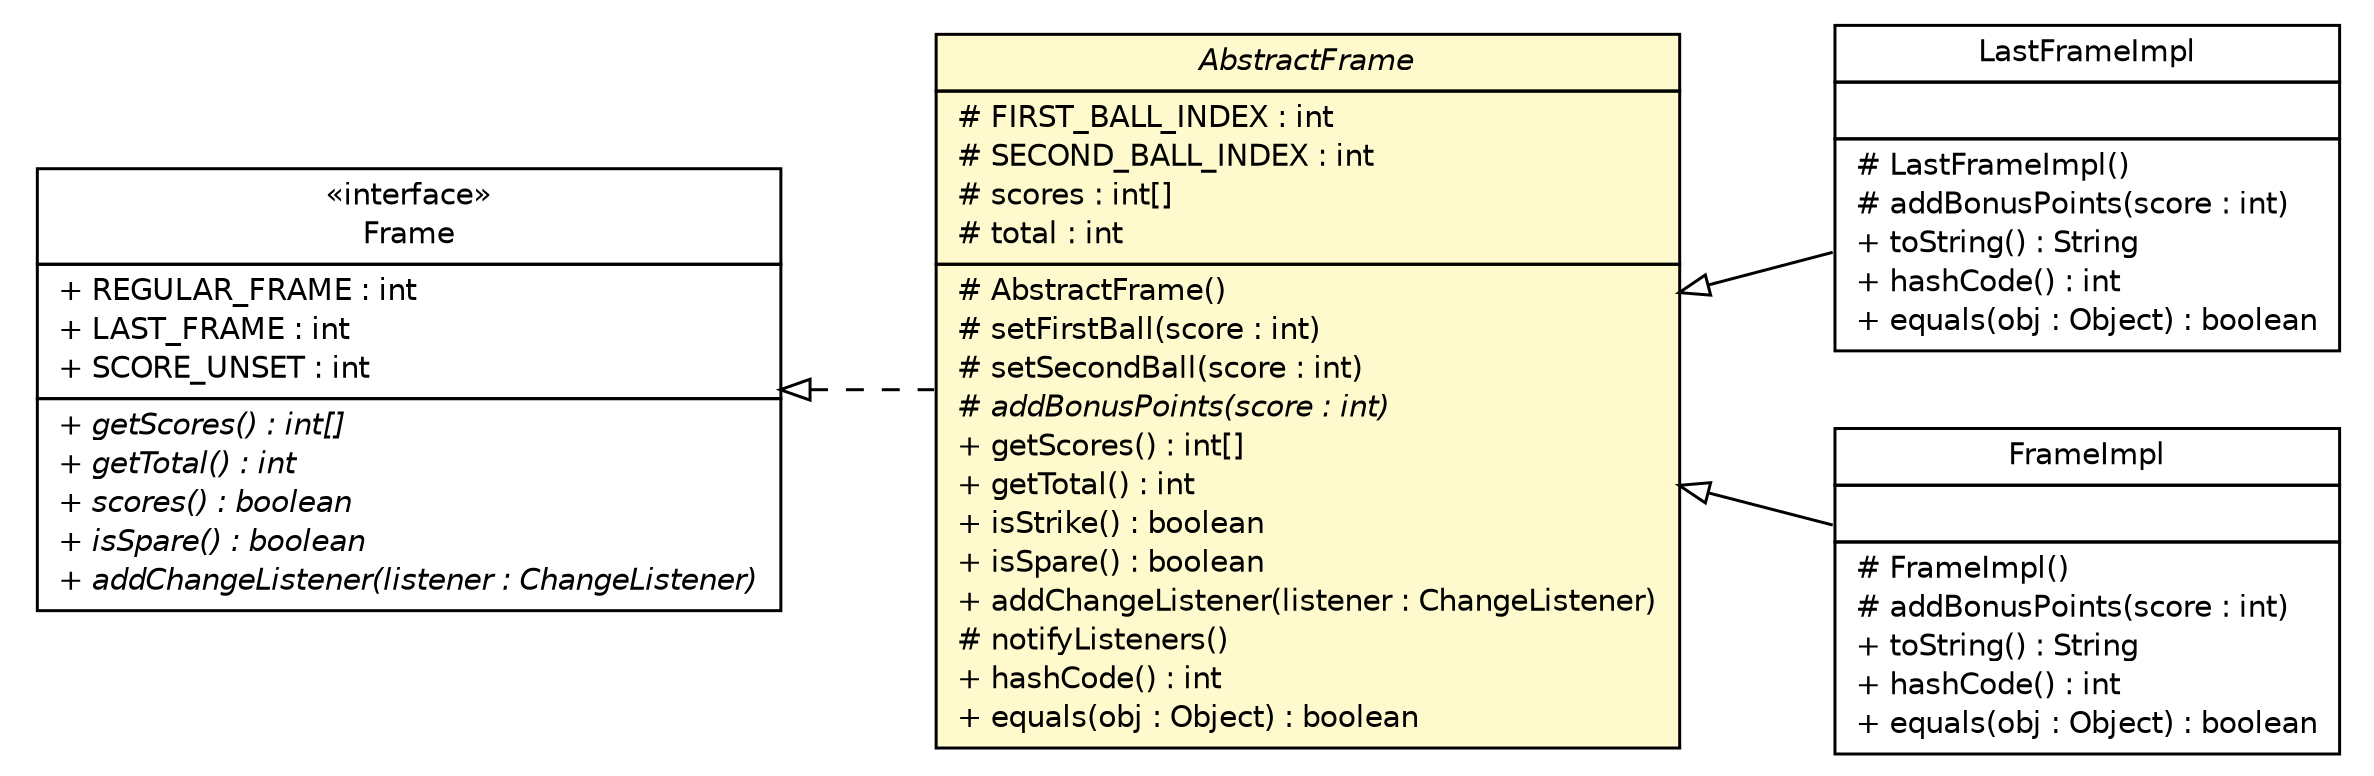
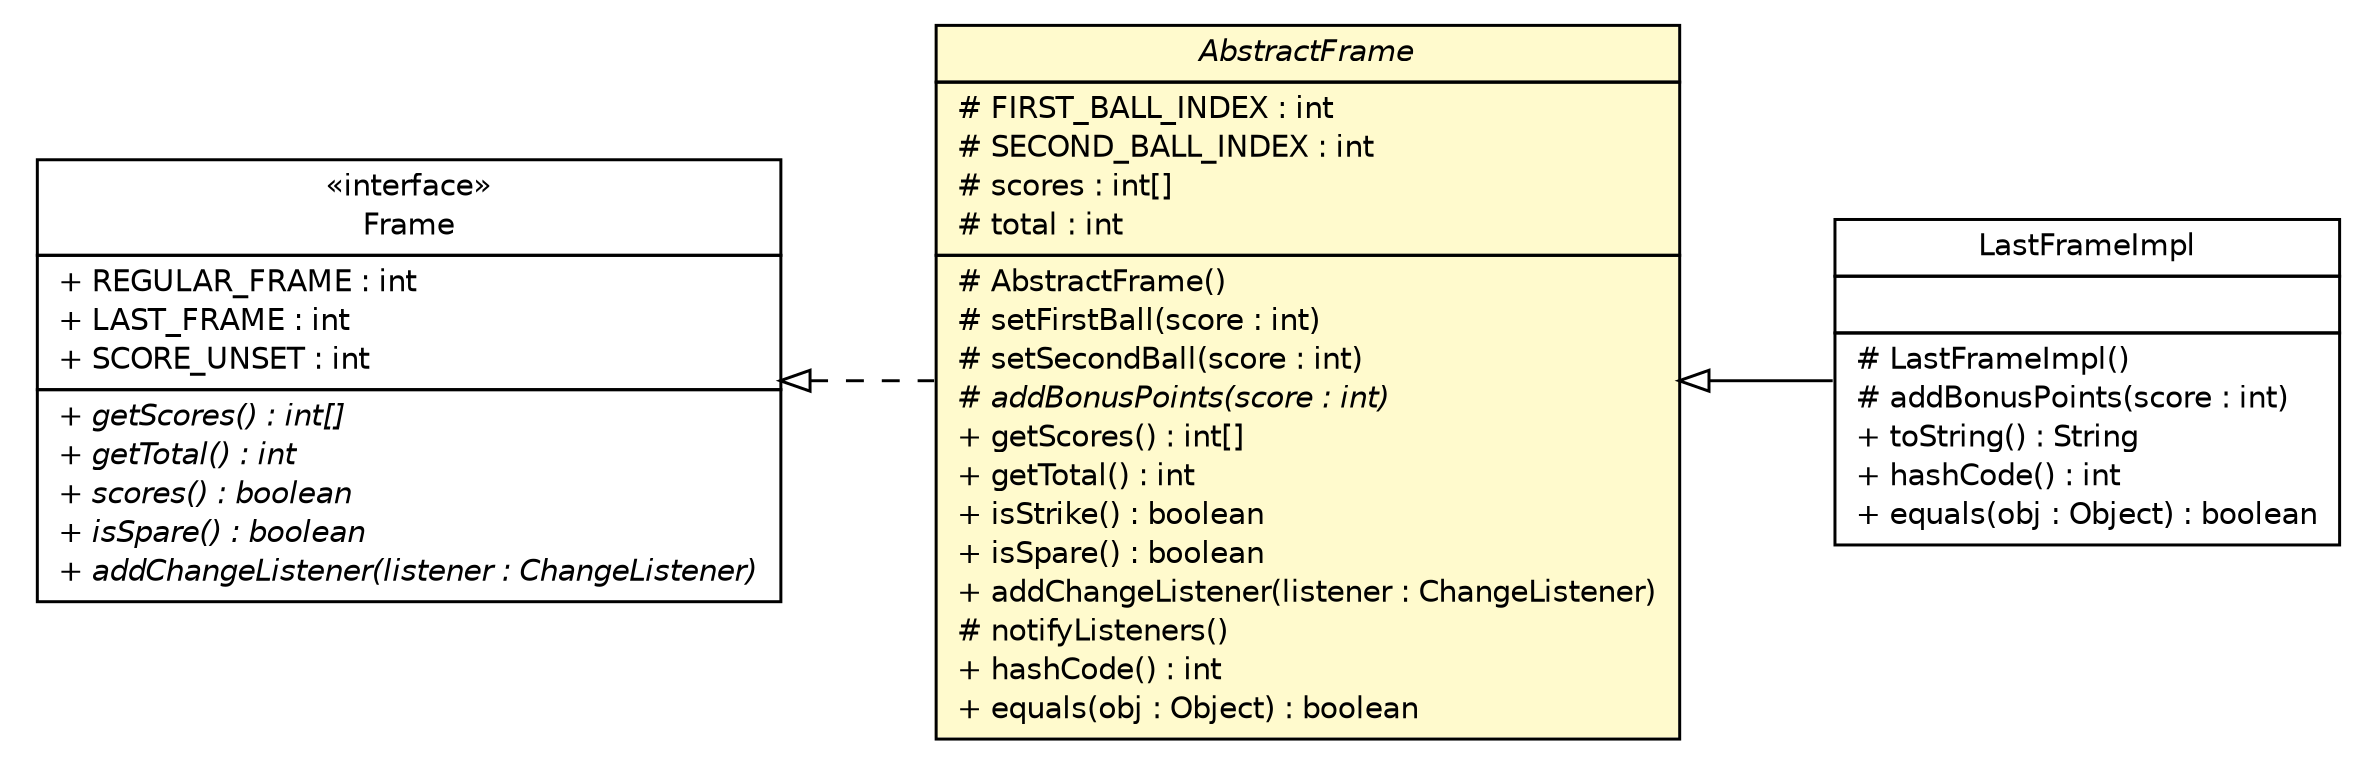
node "FrameImpl": removed
